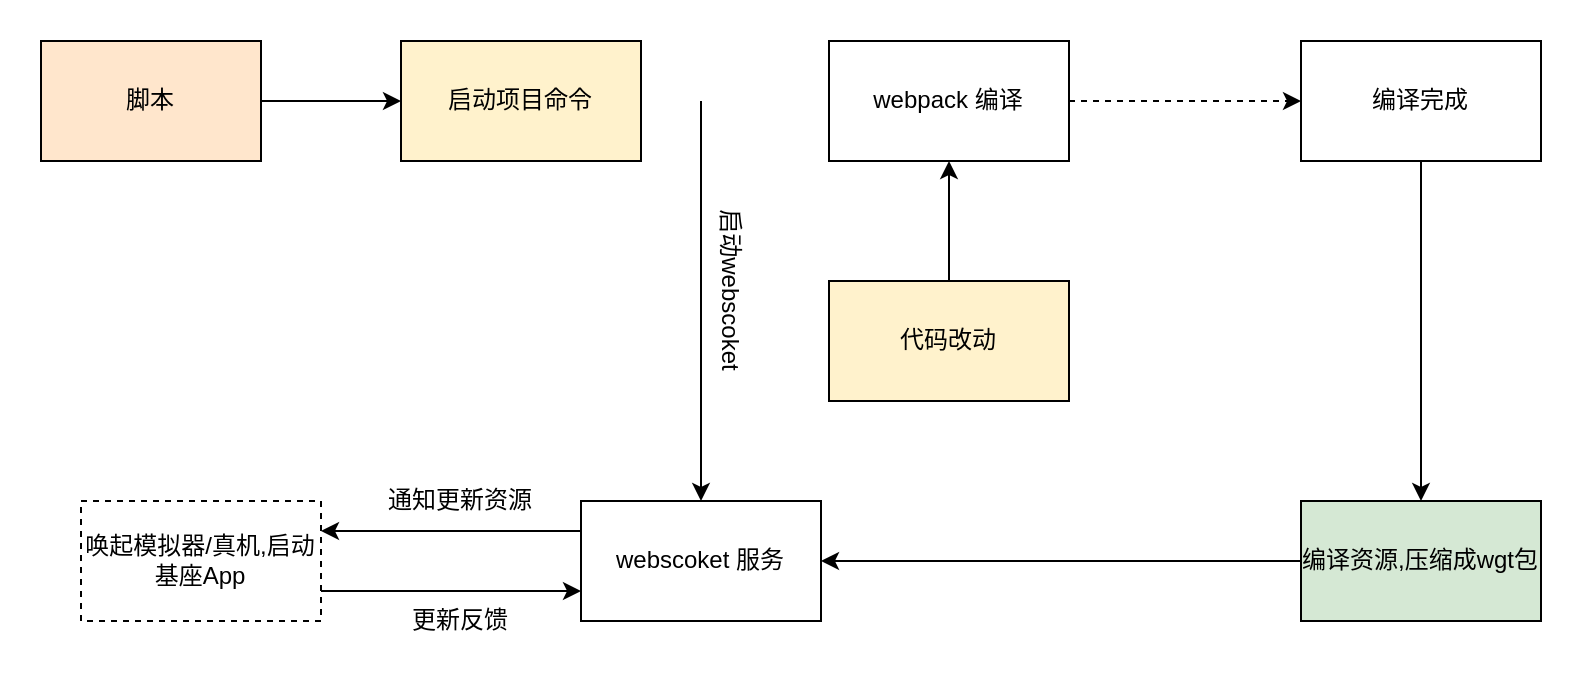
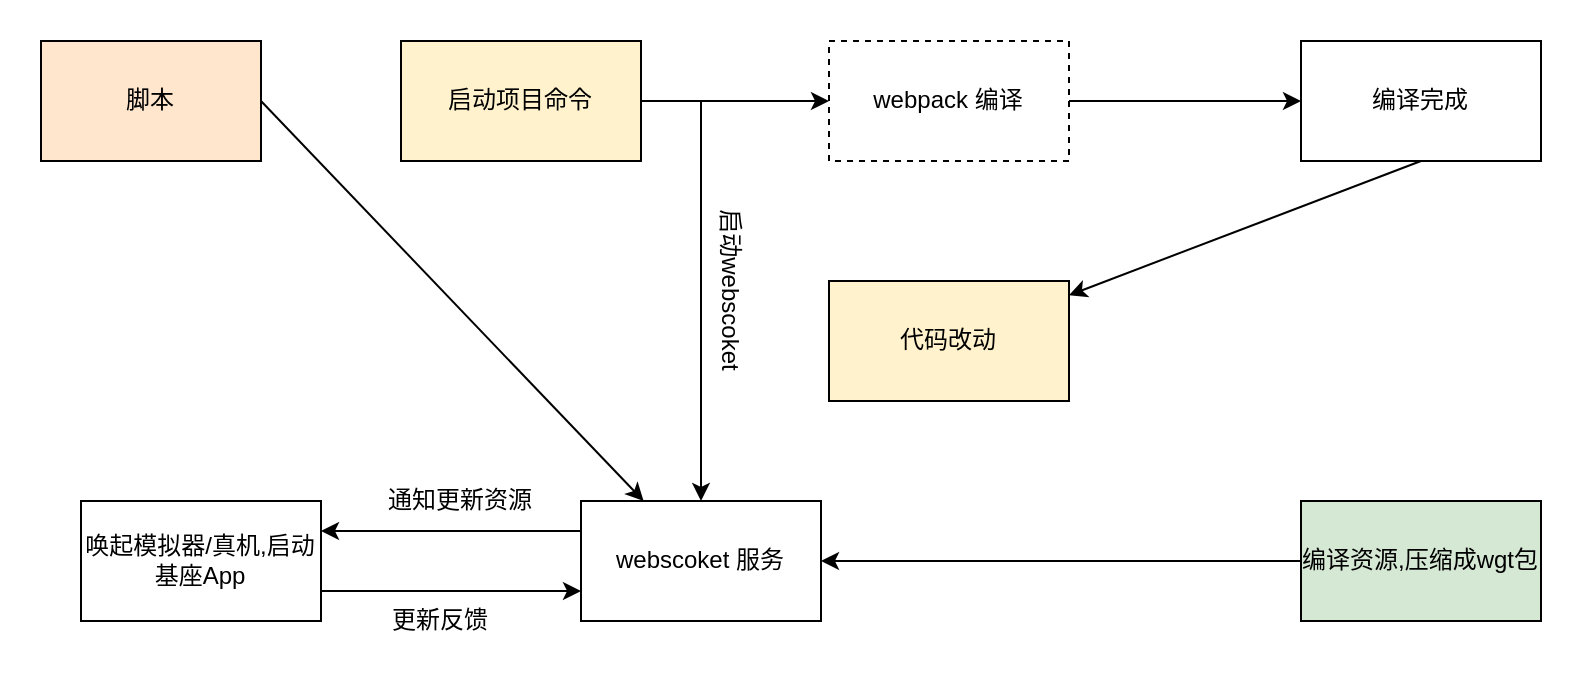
edge "脚本" -> "启动项目命令": now "脚本" -> "webscoket 服务"
edge "启动项目命令" -> "webpack 编译": added
node "webpack 编译": style solid -> dashed
edge "webpack 编译" -> "编译完成": style dashed -> solid
edge "代码改动" -> "webpack 编译": removed
edge "编译完成" -> "编译资源,压缩成wgt包": now "编译完成" -> "代码改动"
node "唤起模拟器/真机,启动基座App": style dashed -> solid
node "更新反馈": moved (461, 621) -> (441, 621)
